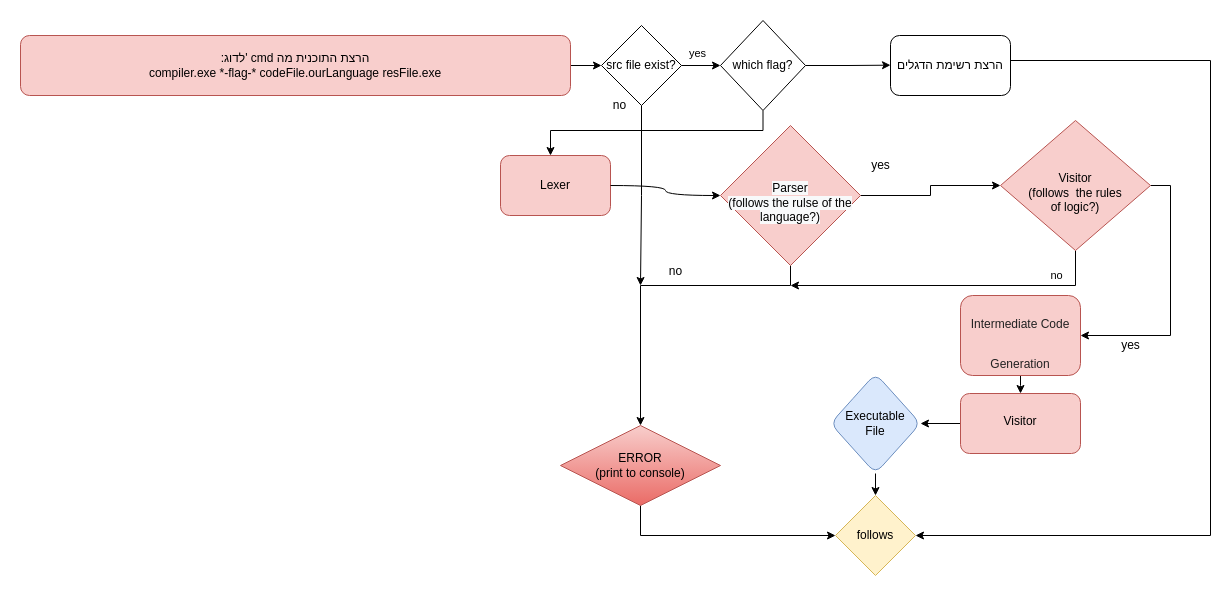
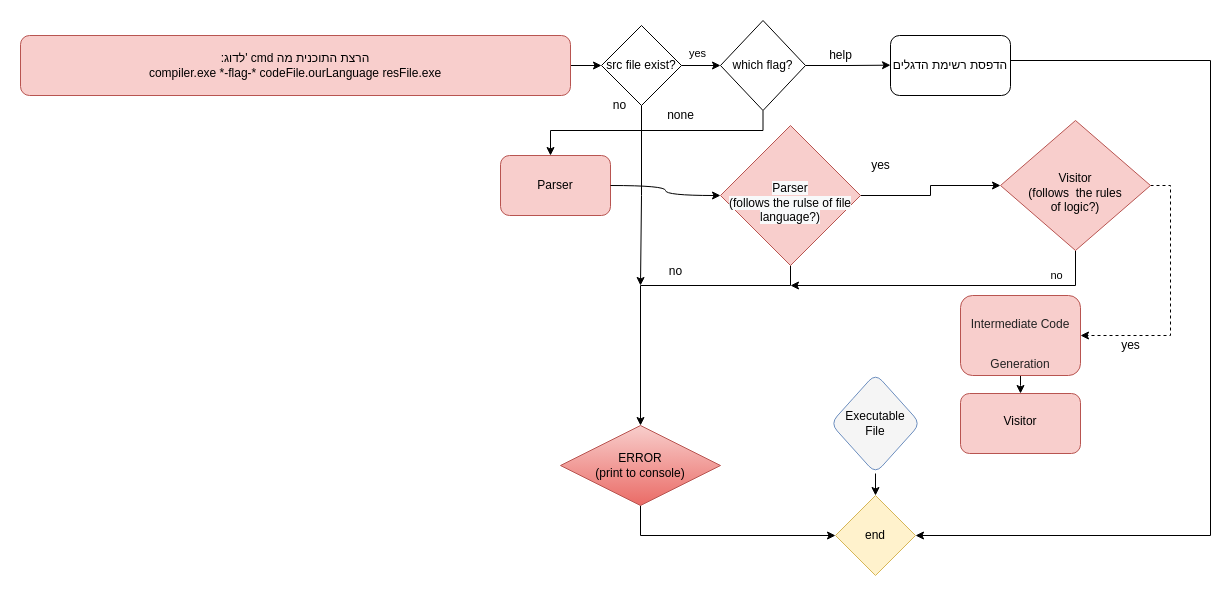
node "help": added
node "הרצת רשימת הדגלים": label "הרצת רשימת הדגלים" -> "הדפסת רשימת הדגלים"
node "none": added
node "Lexer": label "Lexer" -> "Parser"
node "Parser(follows the rulse of the language?)": label "Parser(follows the rulse of the language?)" -> "Parser(follows the rulse of file language?)"
edge "Visitor (follows the rules of logic?)" -> "Intermediate Code Generation": style solid -> dashed
node "Executable File": fillcolor #dae8fc -> #f5f5f5
edge "Visitor" -> "Executable File": removed
node "follows": label "follows" -> "end"
